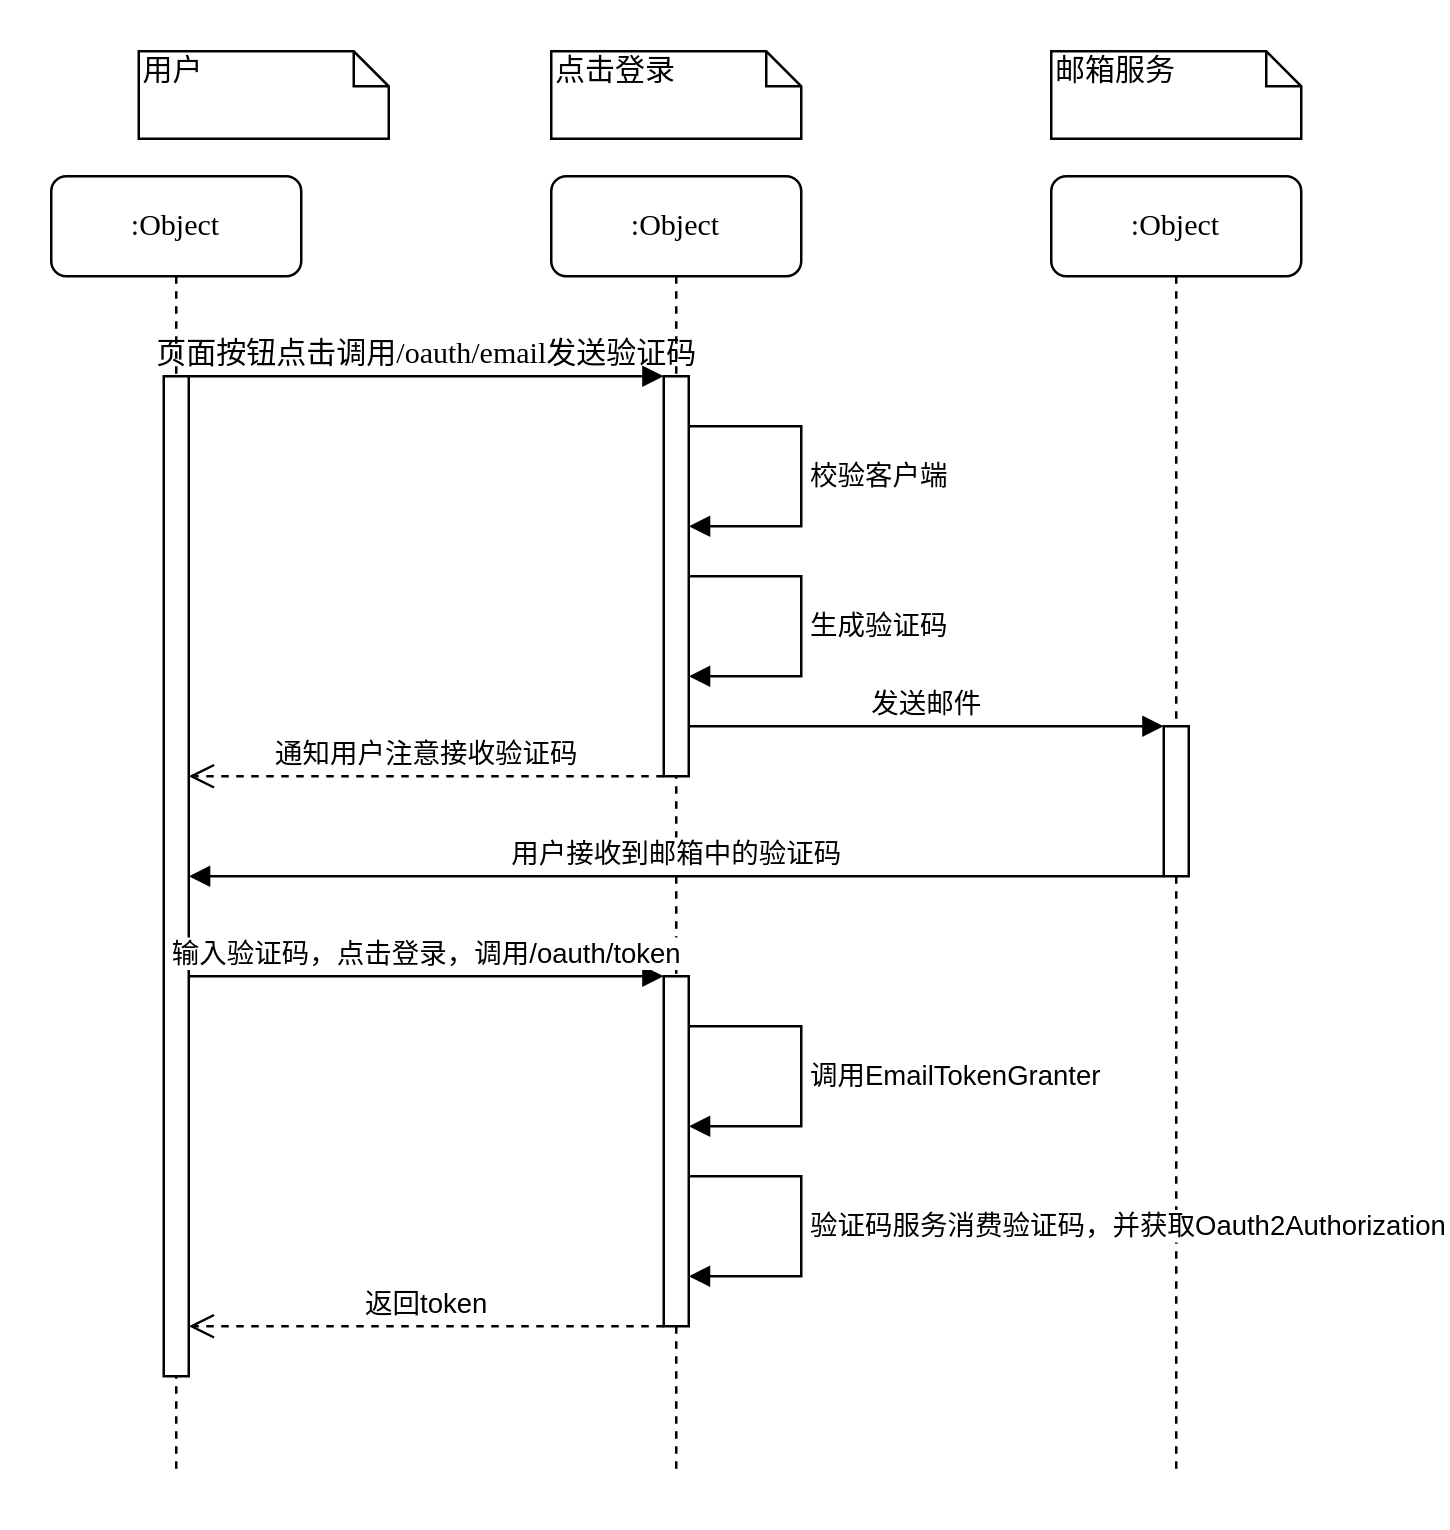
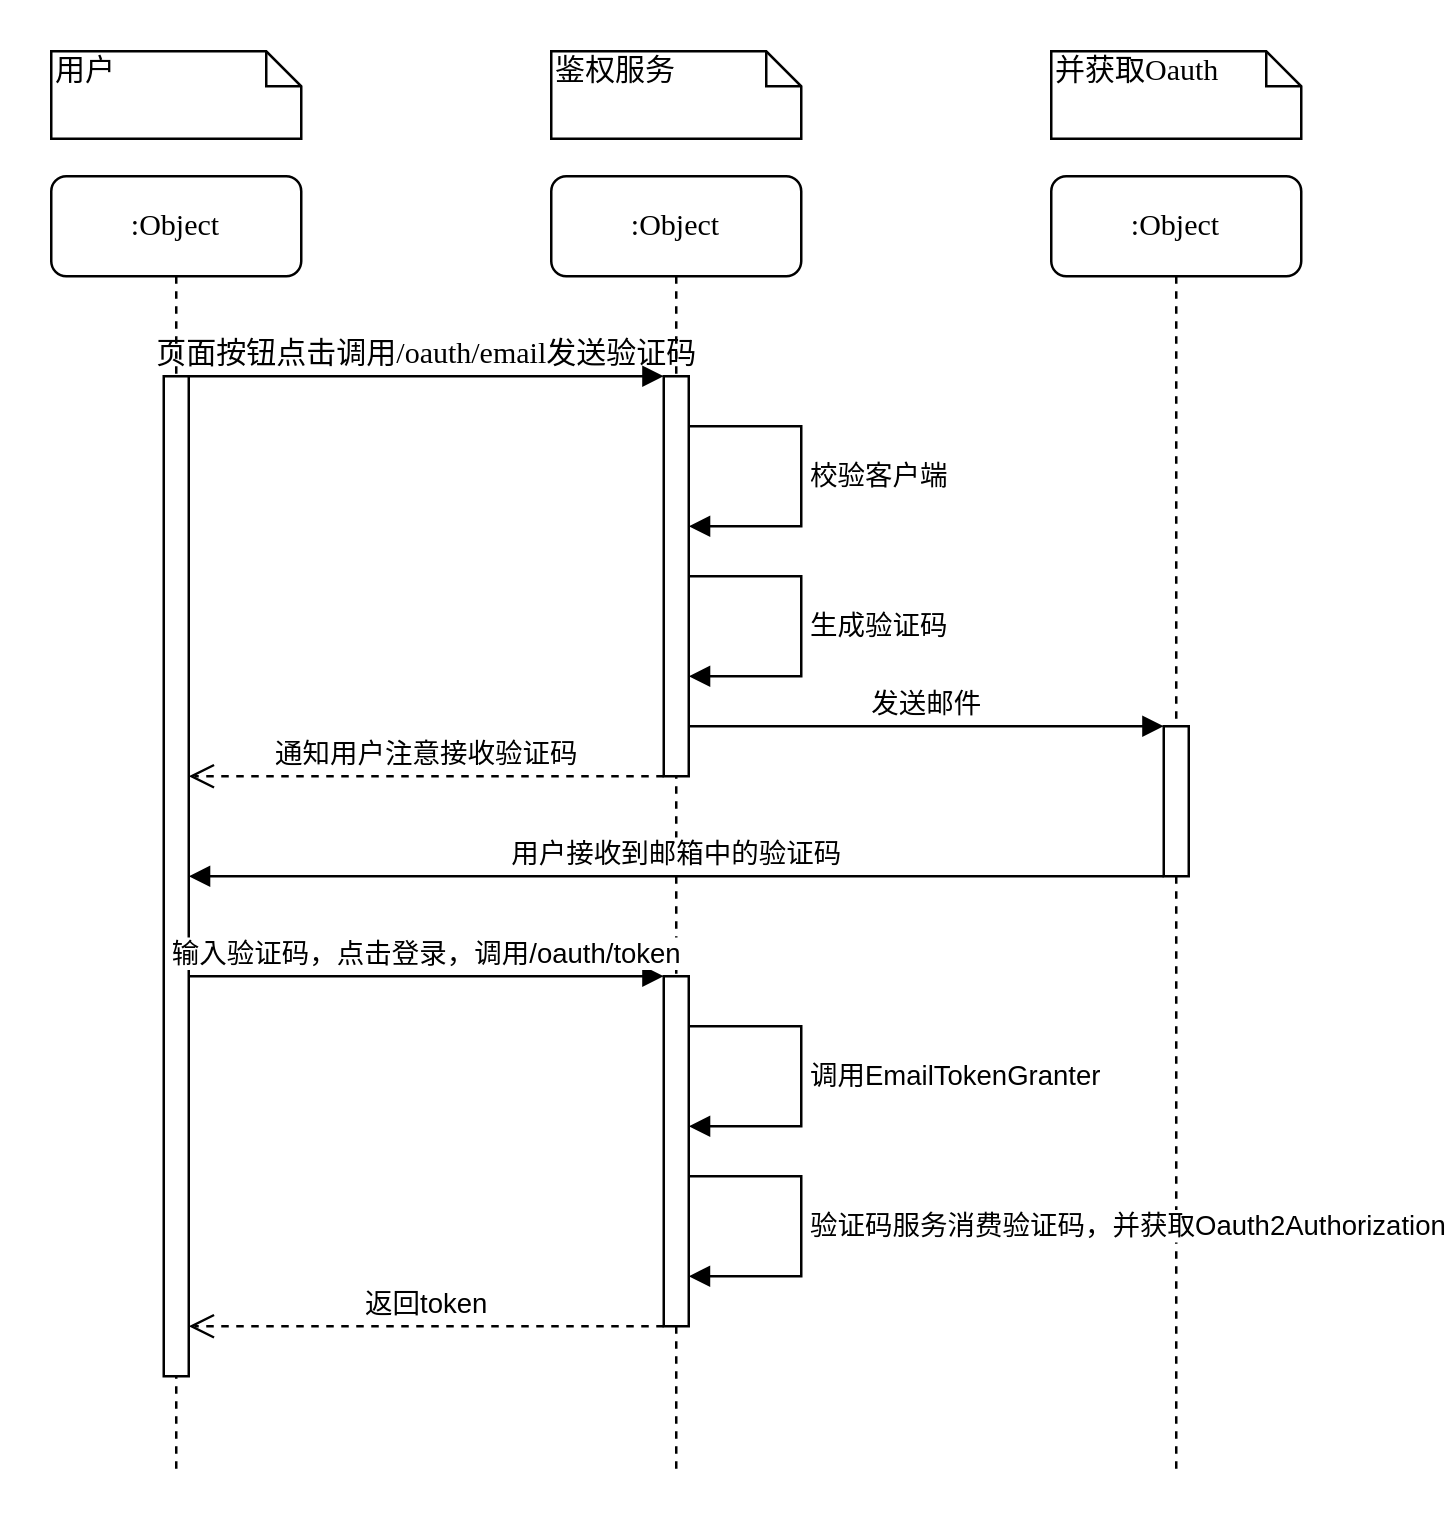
node "点击登录": label "点击登录" -> "鉴权服务"
node "邮箱服务": label "邮箱服务" -> "并获取Oauth"
node "用户": moved (264, 95) -> (176, 95)
